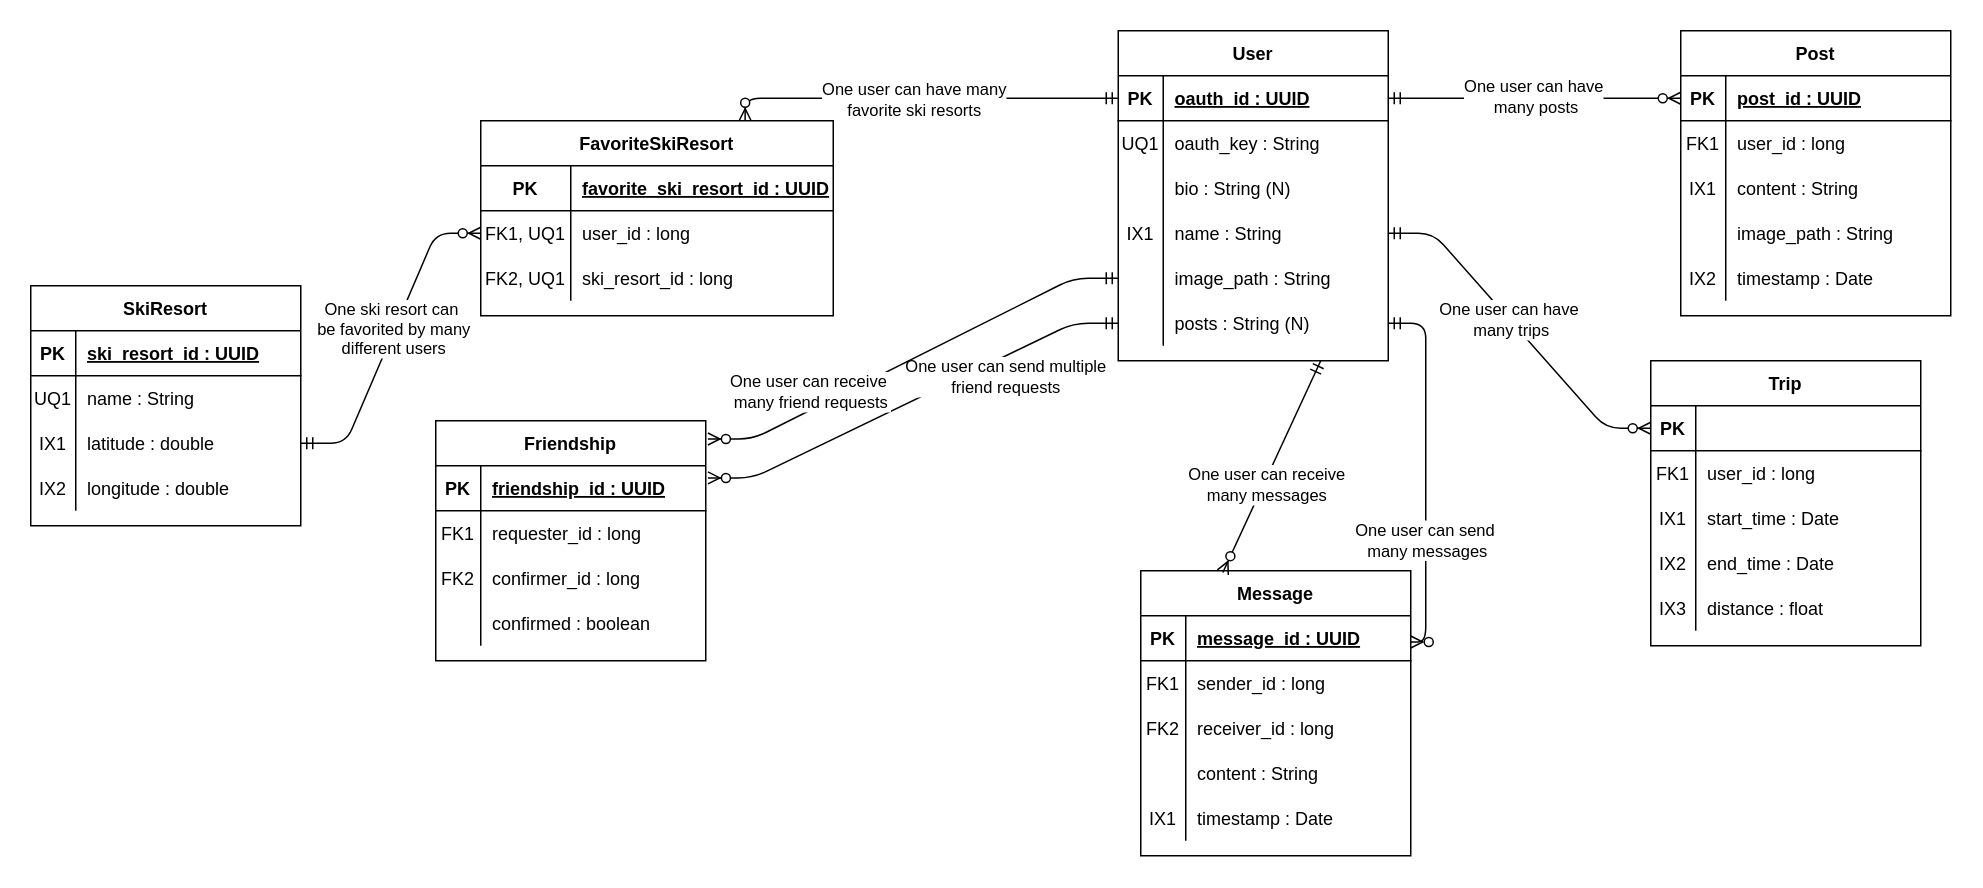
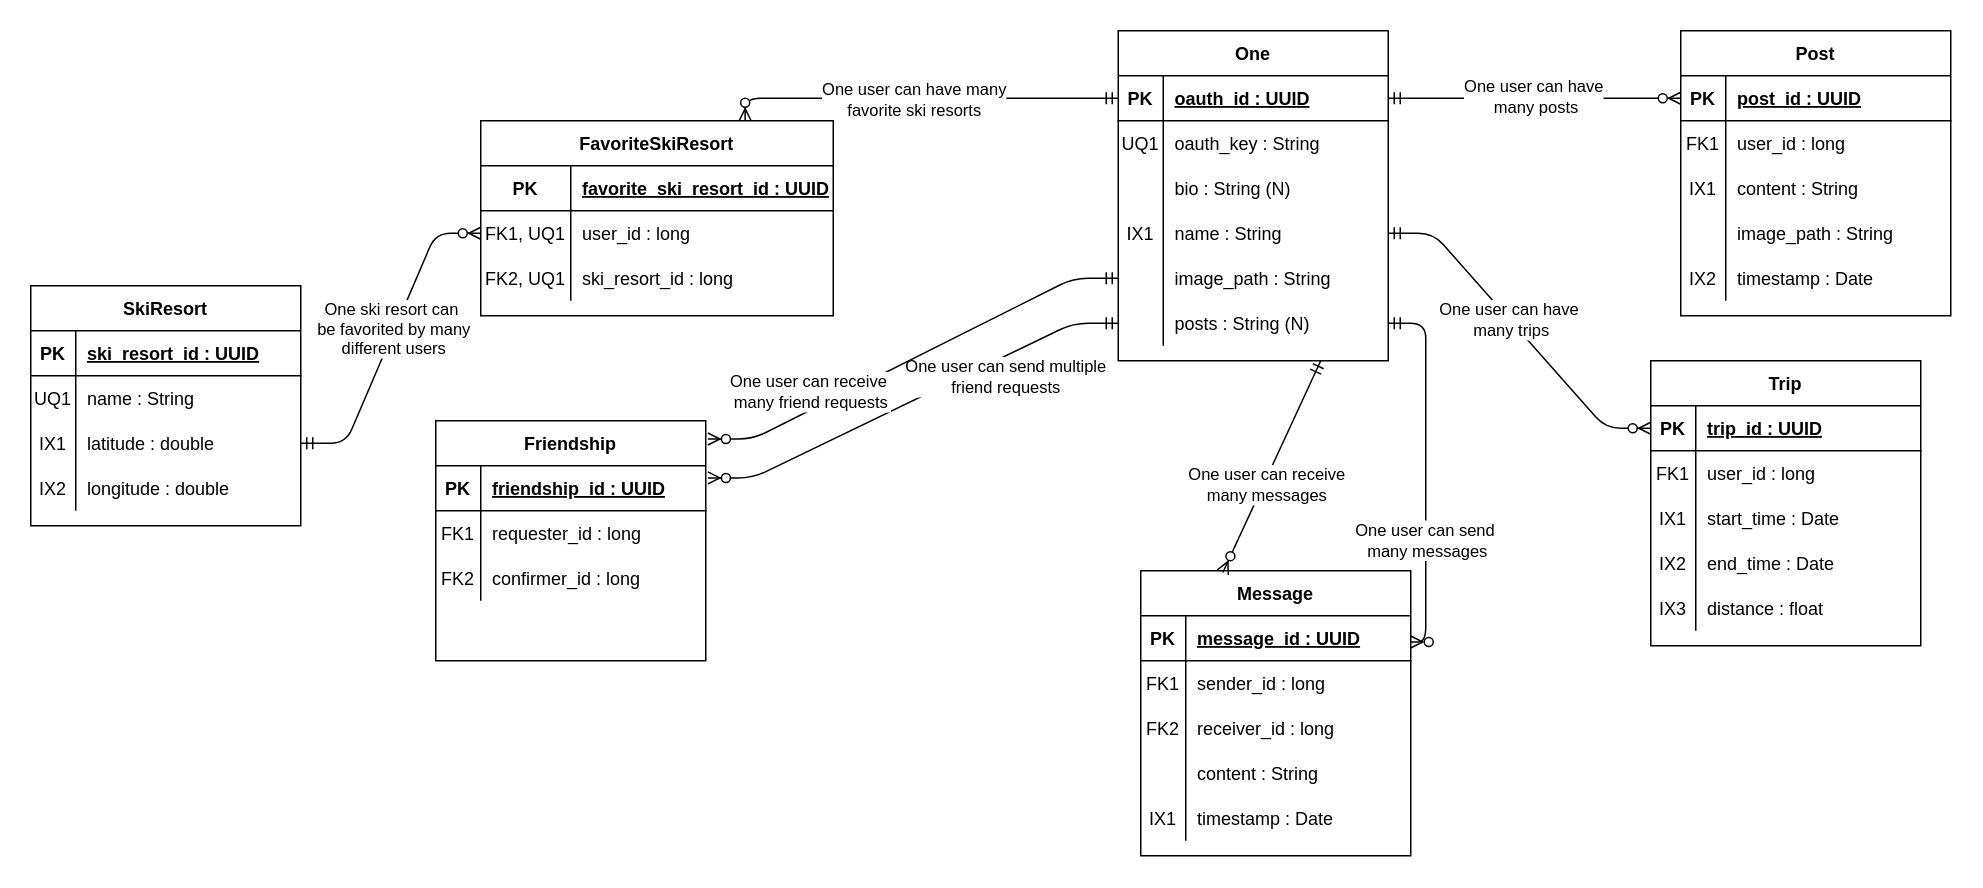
node "User": label "User" -> "One"
node "trip_id : UUID": added
node "confirmed : boolean": removed
